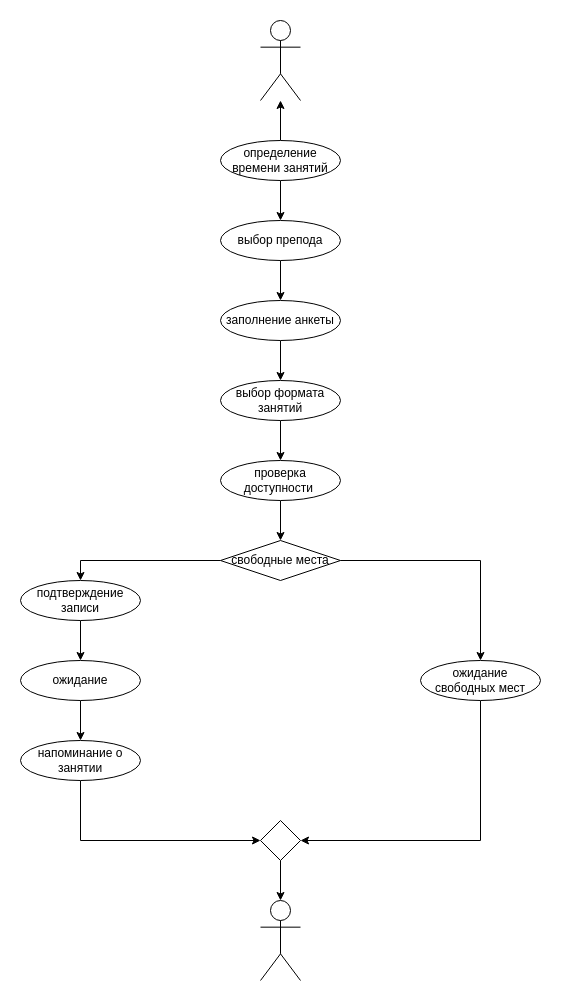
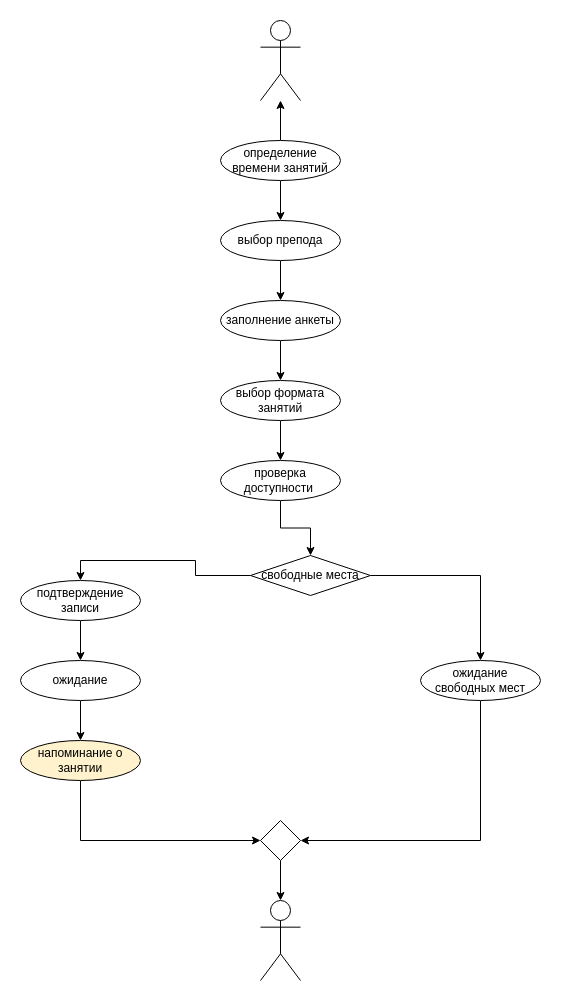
node "свободные места": moved (281, 561) -> (311, 576)
node "напоминание о занятии": fillcolor #ffffff -> #fff2cc
